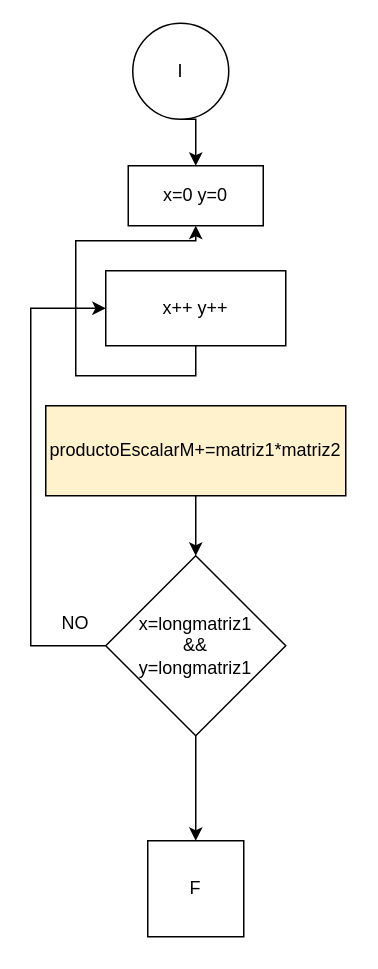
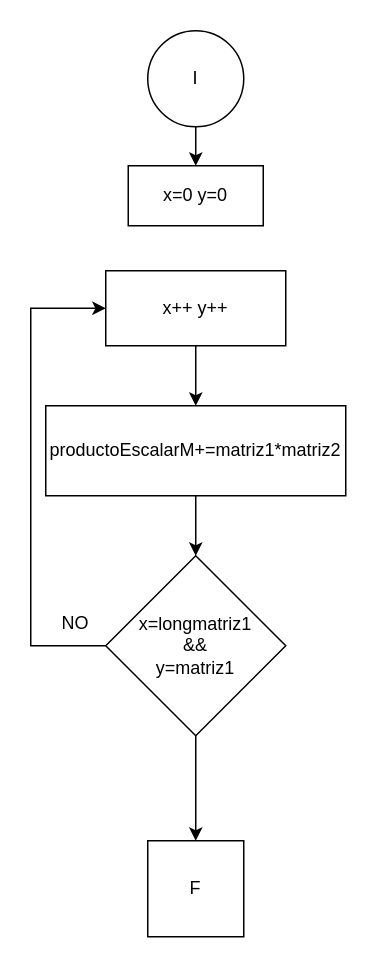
node "I": moved (181, 71) -> (196, 79)
edge "x++ y++" -> "x=0 y=0": now "x++ y++" -> "productoEscalarM+=matriz1*matriz2"
node "productoEscalarM+=matriz1*matriz2": fillcolor #fff2cc -> #ffffff
node "x=longmatriz1 && y=longmatriz1": label "x=longmatriz1 && y=longmatriz1" -> "x=longmatriz1 && y=matriz1"
